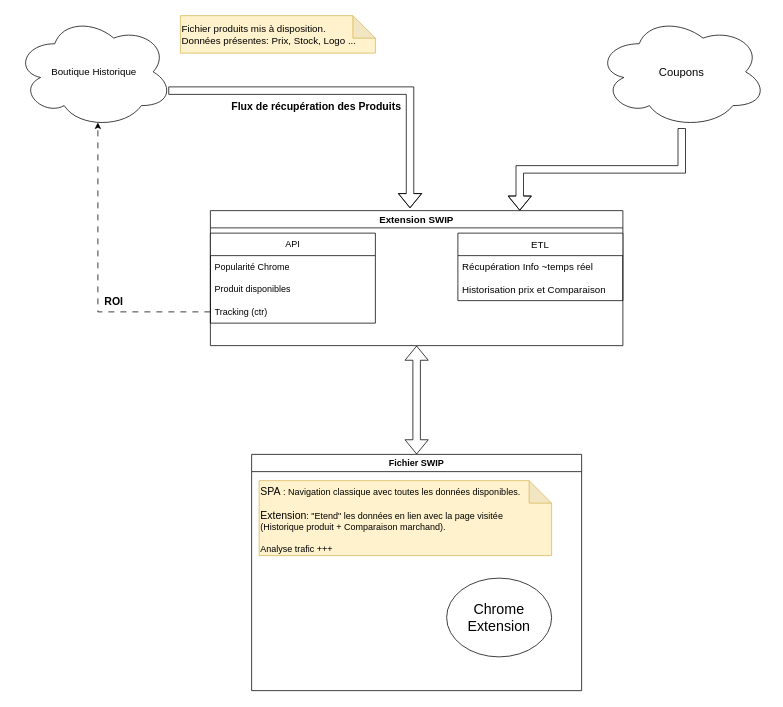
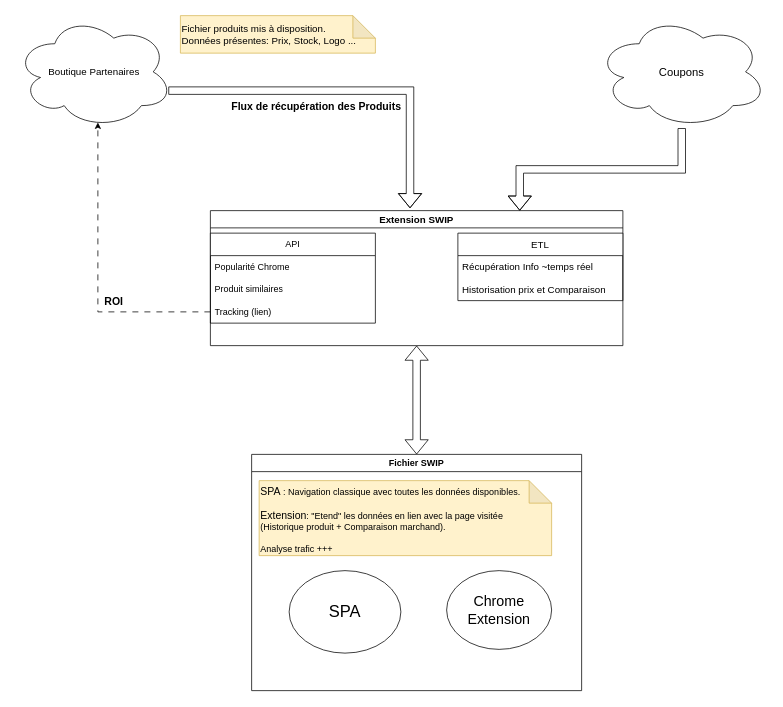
node "Boutique Historique": label "Boutique Historique" -> "Boutique Partenaires"
node "Produit disponibles": label "Produit disponibles" -> "Produit similaires"
node "Tracking (ctr)": label "Tracking (ctr)" -> "Tracking (lien)"
node "SPA": added
node "Chrome Extension": moved (499, 617) -> (499, 610)
